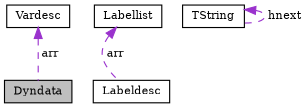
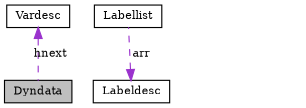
node "TString": removed
edge "Dyndata" -> "Vardesc": label " arr" -> " hnext"
edge "Labeldesc" -> "Labellist": reversed
